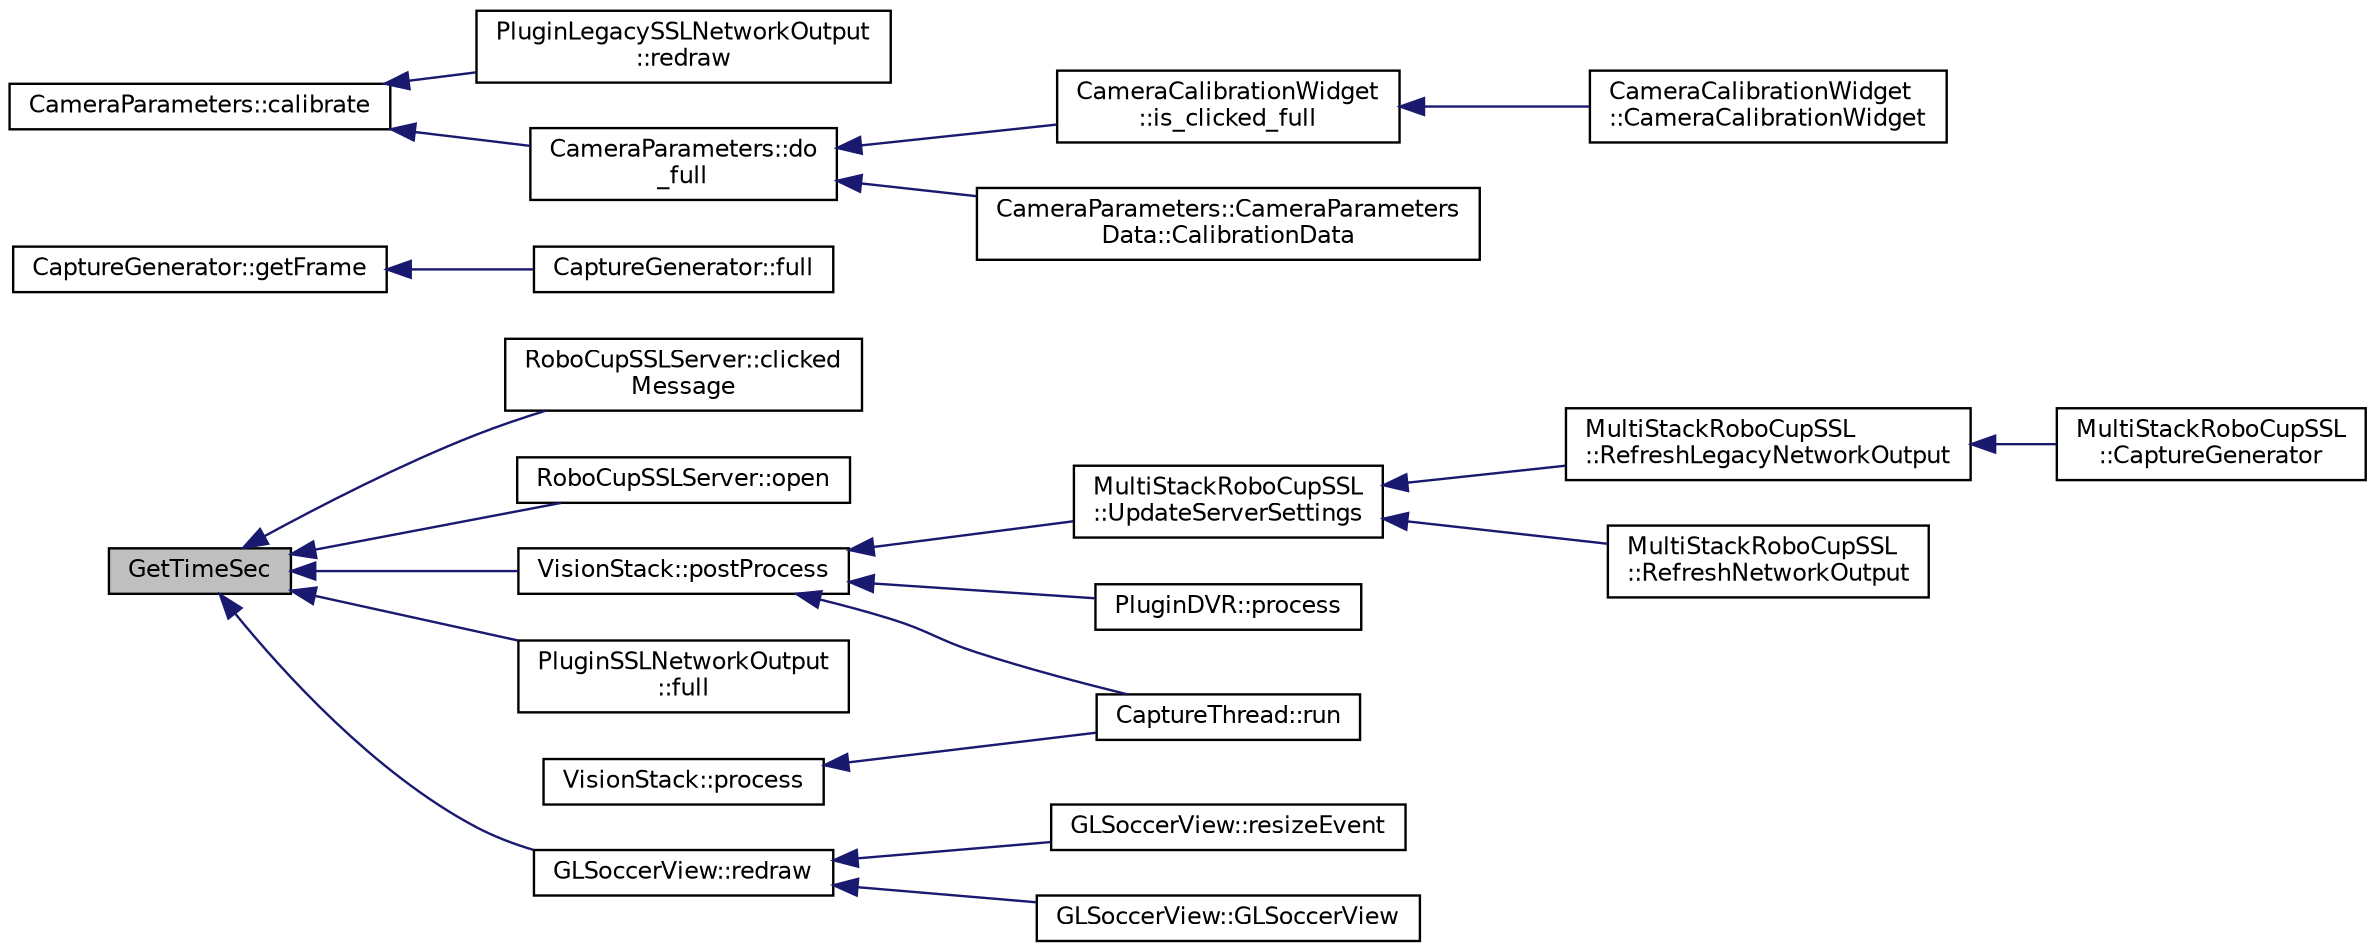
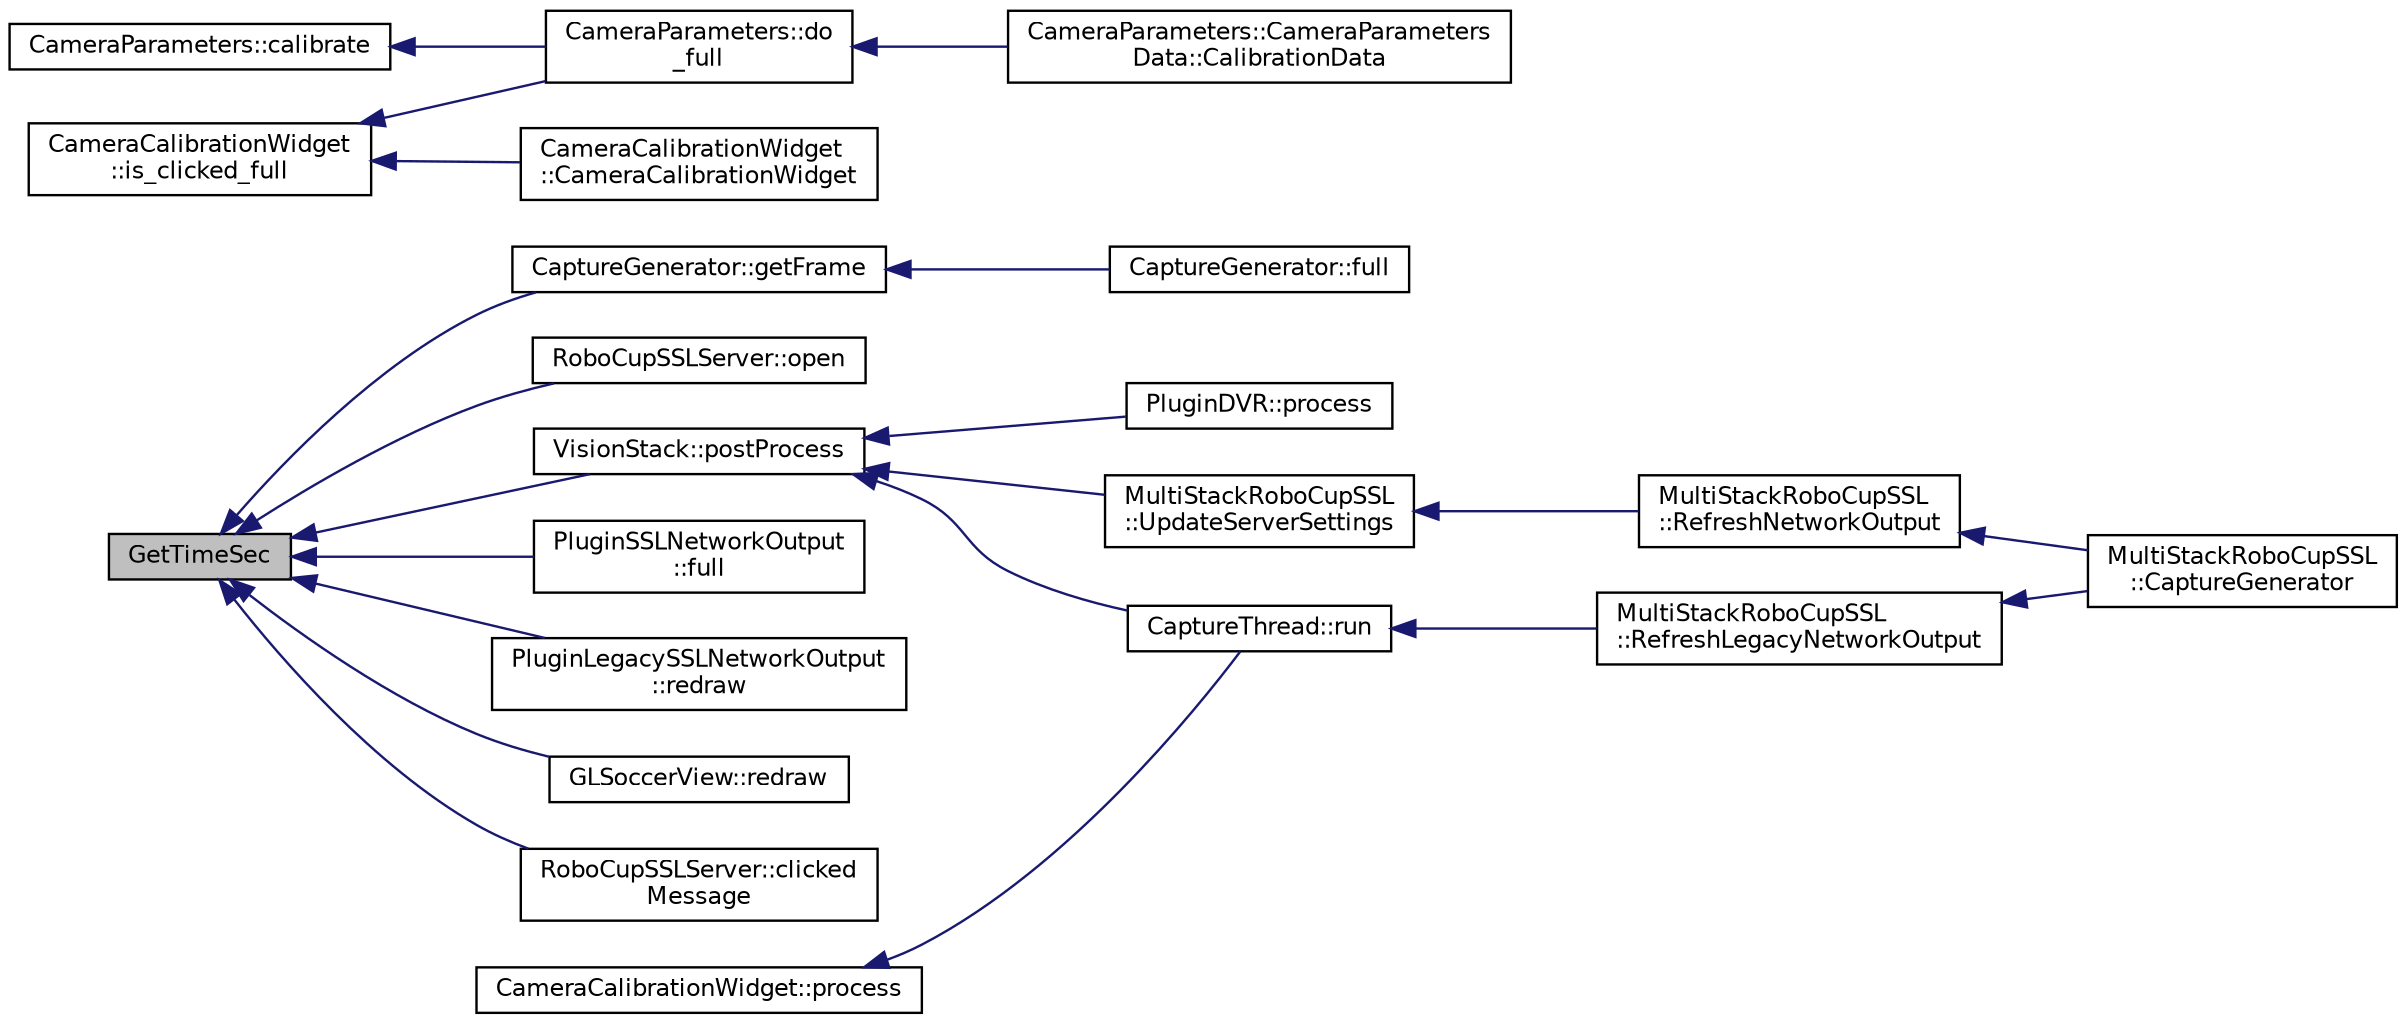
edge "PluginLegacySSLNetworkOutput ::redraw" -> "CameraParameters::calibrate": now "PluginLegacySSLNetworkOutput ::redraw" -> "GetTimeSec"
edge "CameraCalibrationWidget ::is_clicked_full" -> "CameraParameters::do _full": reversed
edge "CaptureGenerator::getFrame" -> "GetTimeSec": added
edge "MultiStackRoboCupSSL ::RefreshLegacyNetworkOutput" -> "MultiStackRoboCupSSL ::UpdateServerSettings": now "MultiStackRoboCupSSL ::RefreshLegacyNetworkOutput" -> "CaptureThread::run"
edge "MultiStackRoboCupSSL ::CaptureGenerator" -> "MultiStackRoboCupSSL ::RefreshNetworkOutput": added
node "VisionStack::process": label "VisionStack::process" -> "CameraCalibrationWidget::process"
node "GLSoccerView::resizeEvent": removed
node "GLSoccerView::GLSoccerView": removed
